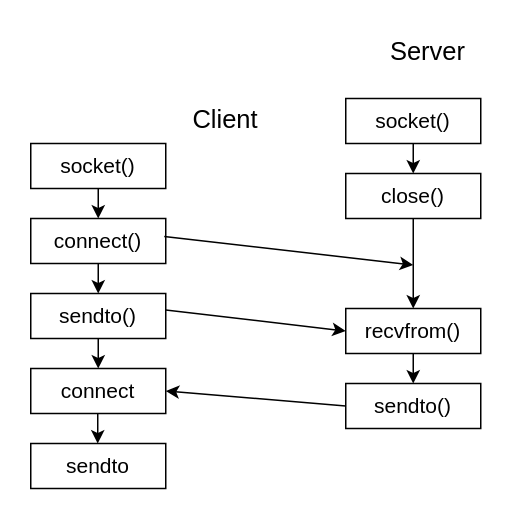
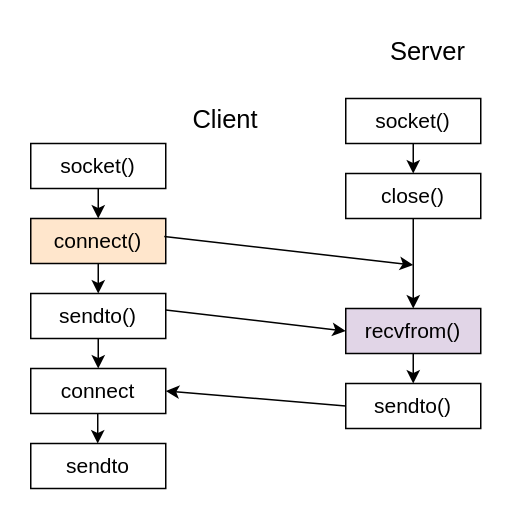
node "connect()": fillcolor #ffffff -> #ffe6cc
node "recvfrom()": fillcolor #ffffff -> #e1d5e7
